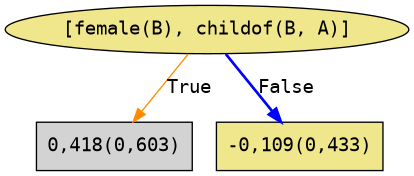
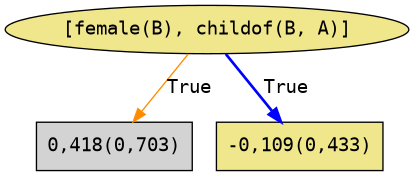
edge "[female(B), childof(B, A)]" -> "-0,109(0,433)": label "False" -> "True"
node "0,418(0,603)": label "0,418(0,603)" -> "0,418(0,703)"
